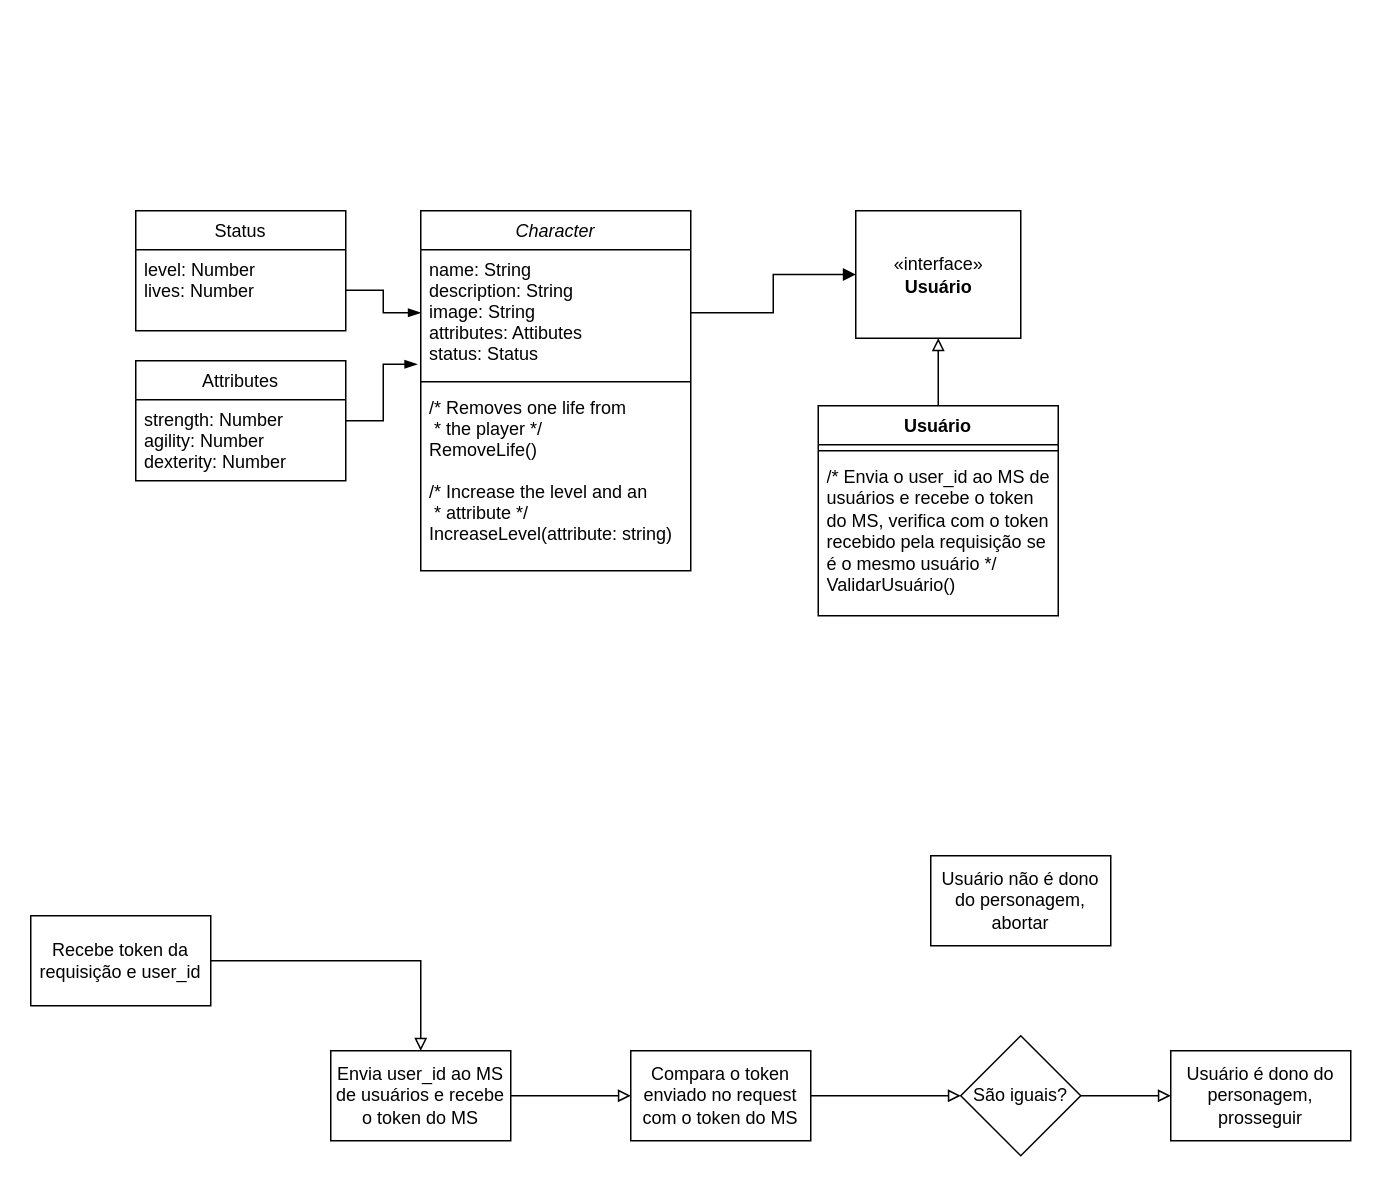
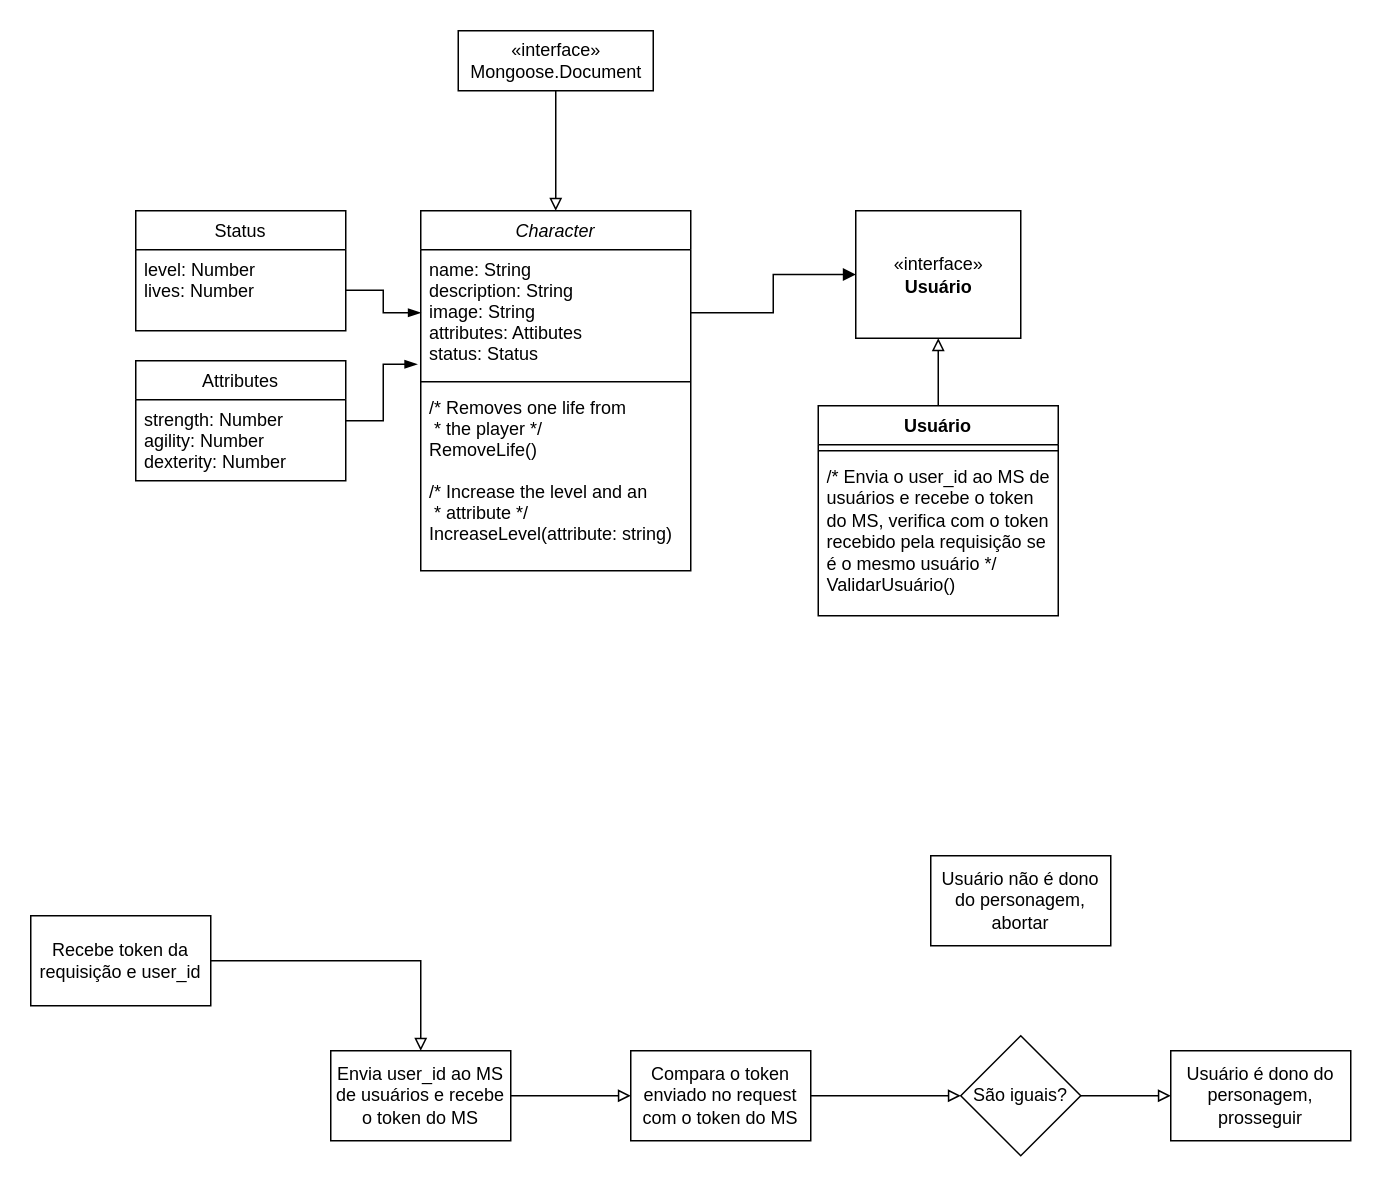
node "«interface» Mongoose.Document": added
edge "«interface» Mongoose.Document" -> "Character": added
